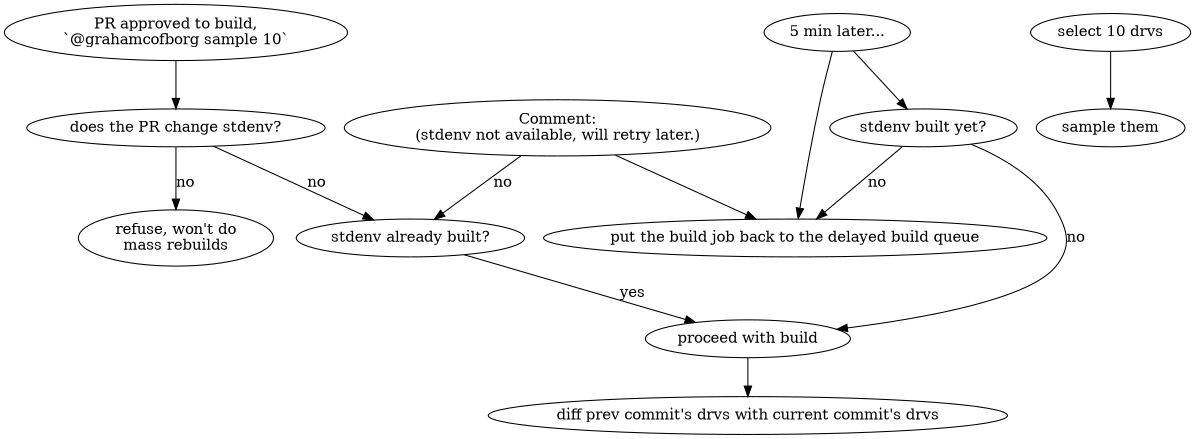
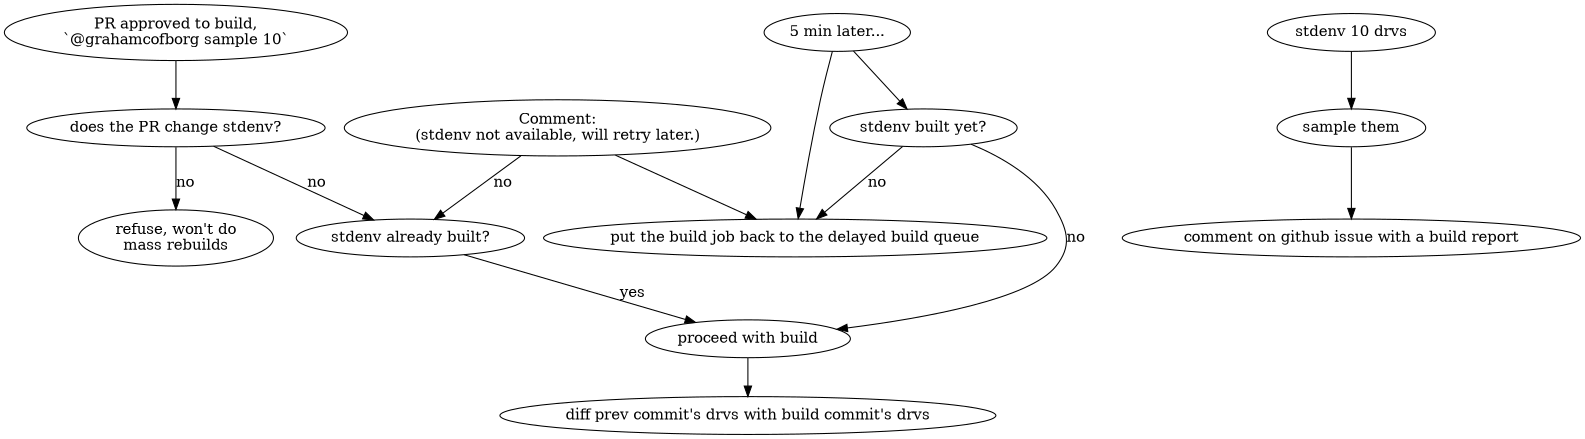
node "select 10 drvs": label "select 10 drvs" -> "stdenv 10 drvs"
node "comment on github issue with a build report": added
node "diff prev commit's drvs with current commit's drvs": label "diff prev commit's drvs with current commit's drvs" -> "diff prev commit's drvs with build commit's drvs"
